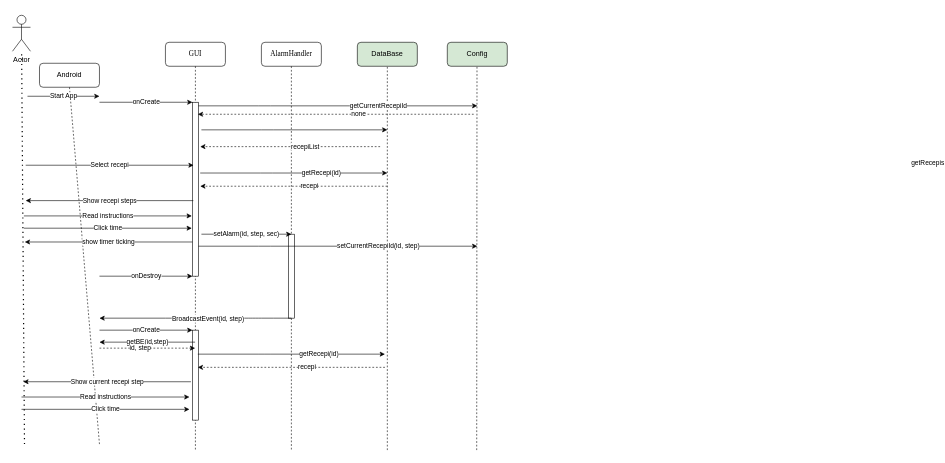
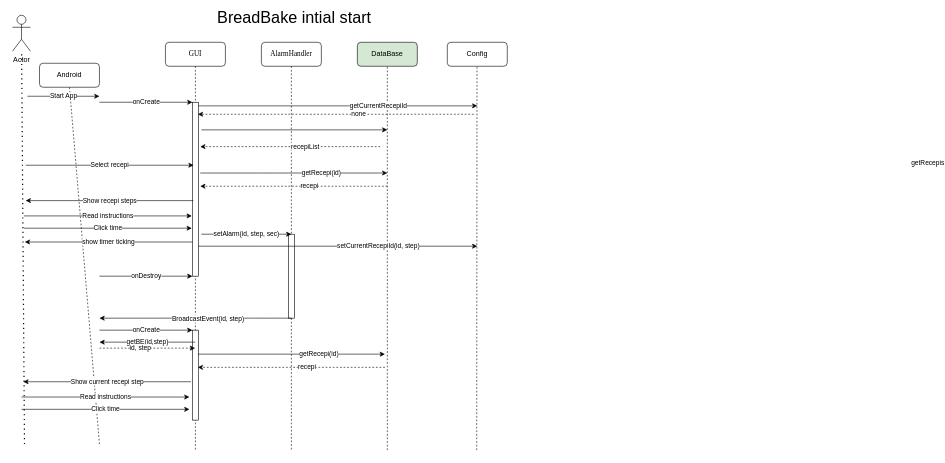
node "BreadBake intial start": added
node "Config": fillcolor #d5e8d4 -> #ffffff
